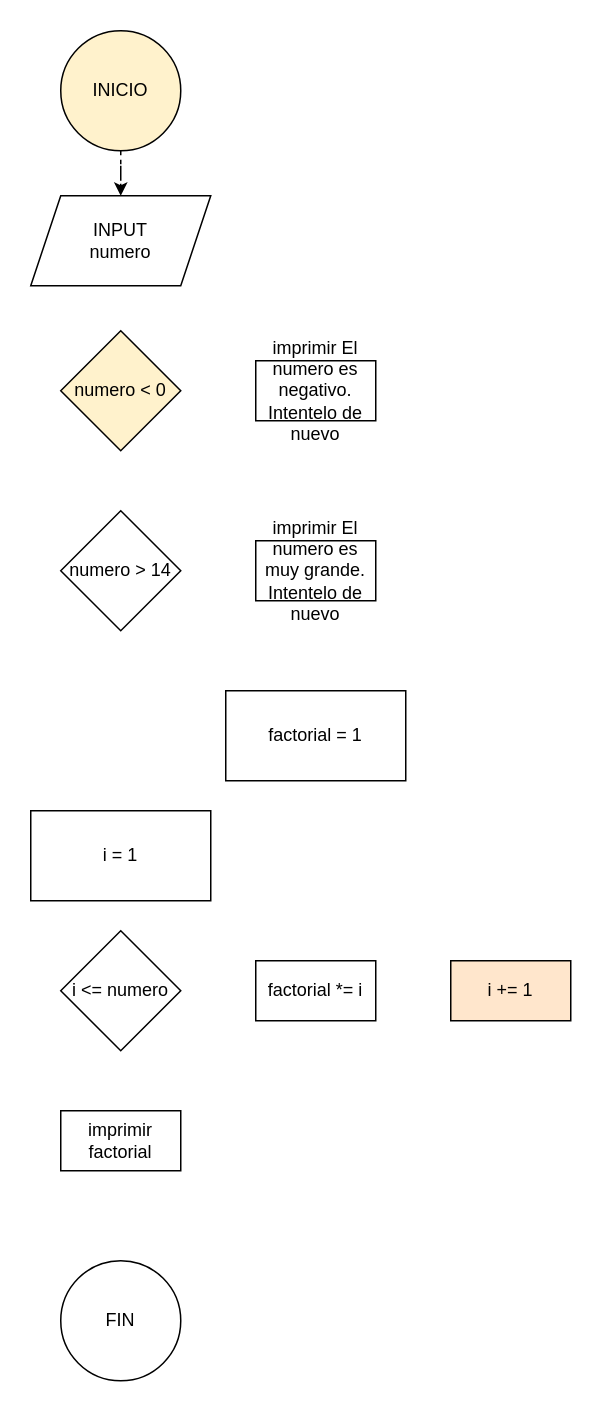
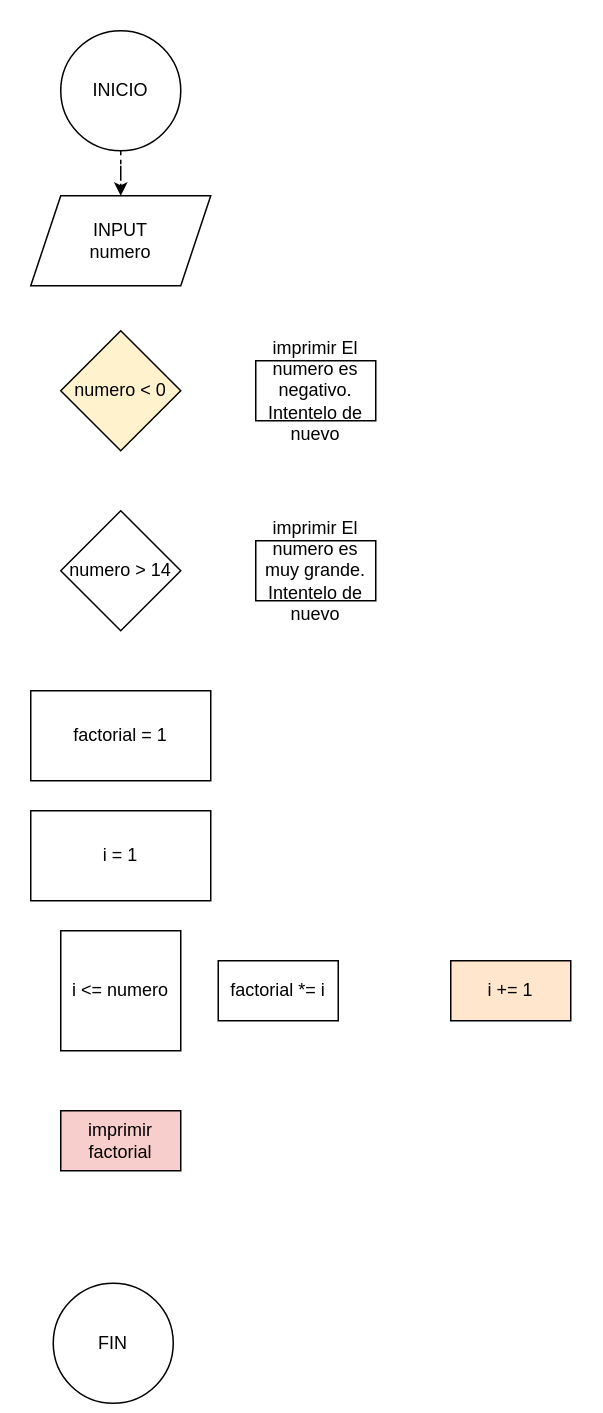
node "INICIO": fillcolor #fff2cc -> #ffffff
node "factorial = 1": moved (316, 736) -> (121, 736)
node "i <= numero": shape diamond -> rectangle
node "factorial *= i": moved (316, 991) -> (278, 991)
node "imprimir factorial": fillcolor #ffffff -> #f8cecc
node "FIN": moved (121, 1321) -> (113, 1343)
